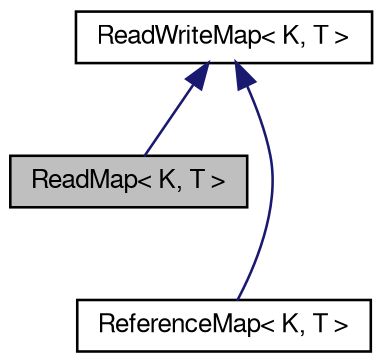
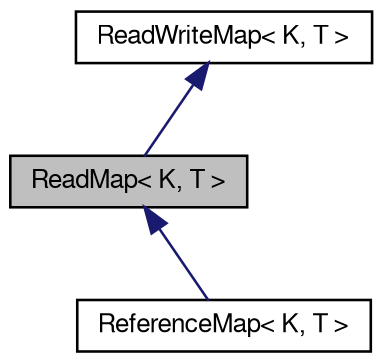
edge "ReferenceMap< K, T >" -> "ReadWriteMap< K, T >": now "ReferenceMap< K, T >" -> "ReadMap< K, T >"
